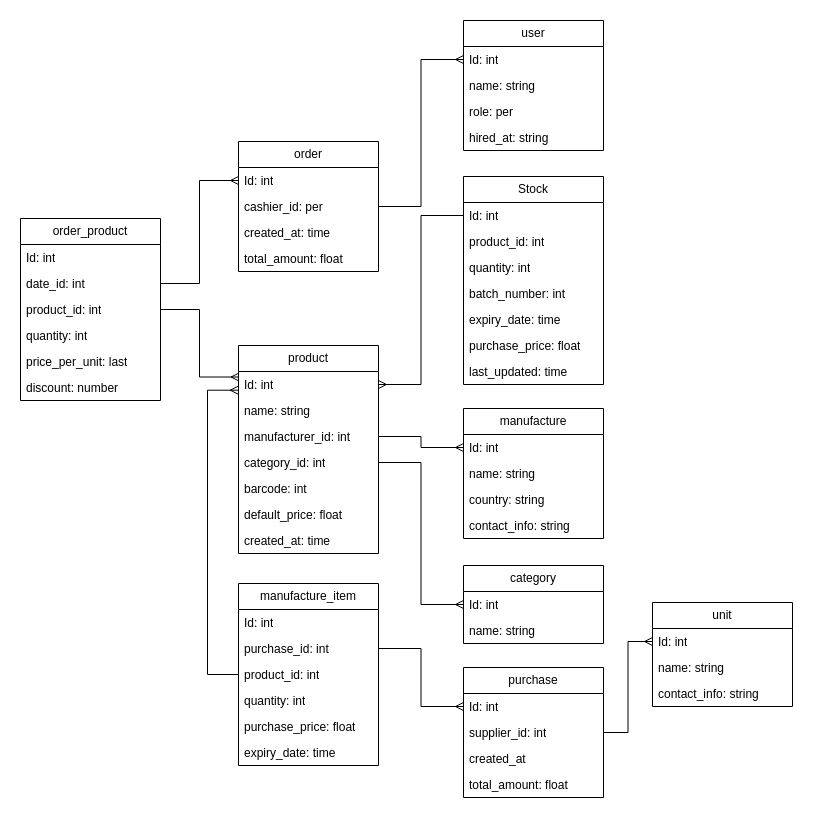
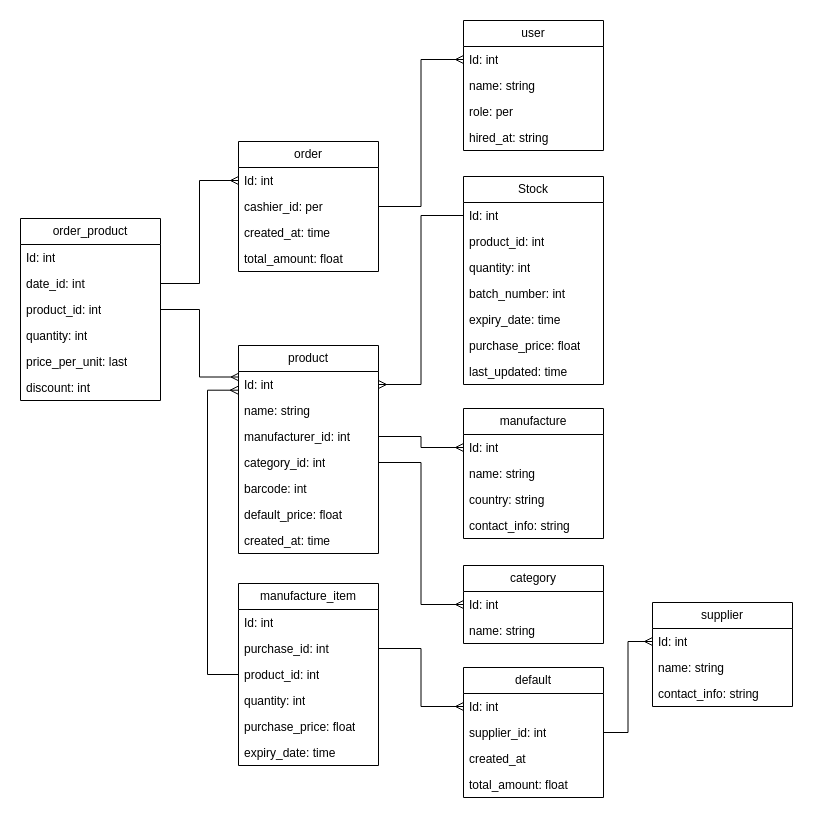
node "discount: number": label "discount: number" -> "discount: int"
node "unit": label "unit" -> "supplier"
node "purchase": label "purchase" -> "default"
